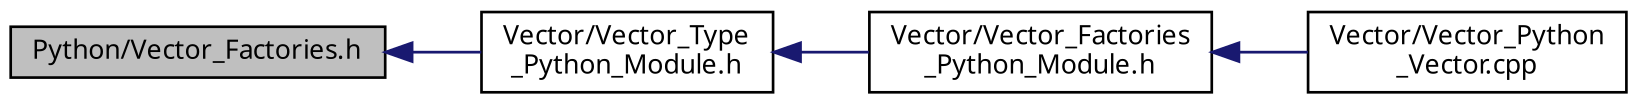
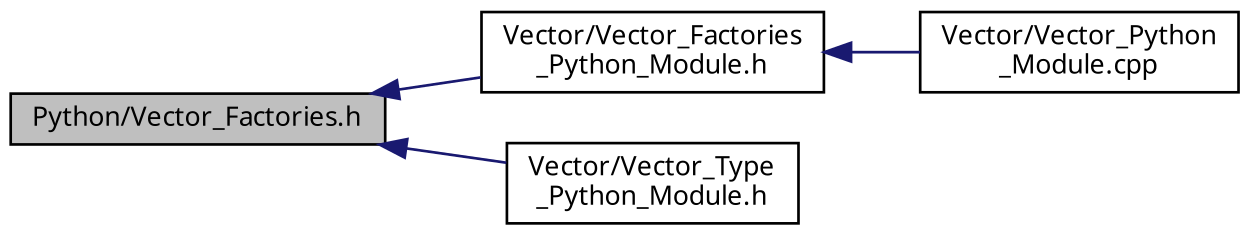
edge "Vector/Vector_Factories _Python_Module.h" -> "Vector/Vector_Type _Python_Module.h": now "Vector/Vector_Factories _Python_Module.h" -> "Python/Vector_Factories.h"
node "Vector/Vector_Python _Vector.cpp": label "Vector/Vector_Python _Vector.cpp" -> "Vector/Vector_Python _Module.cpp"
